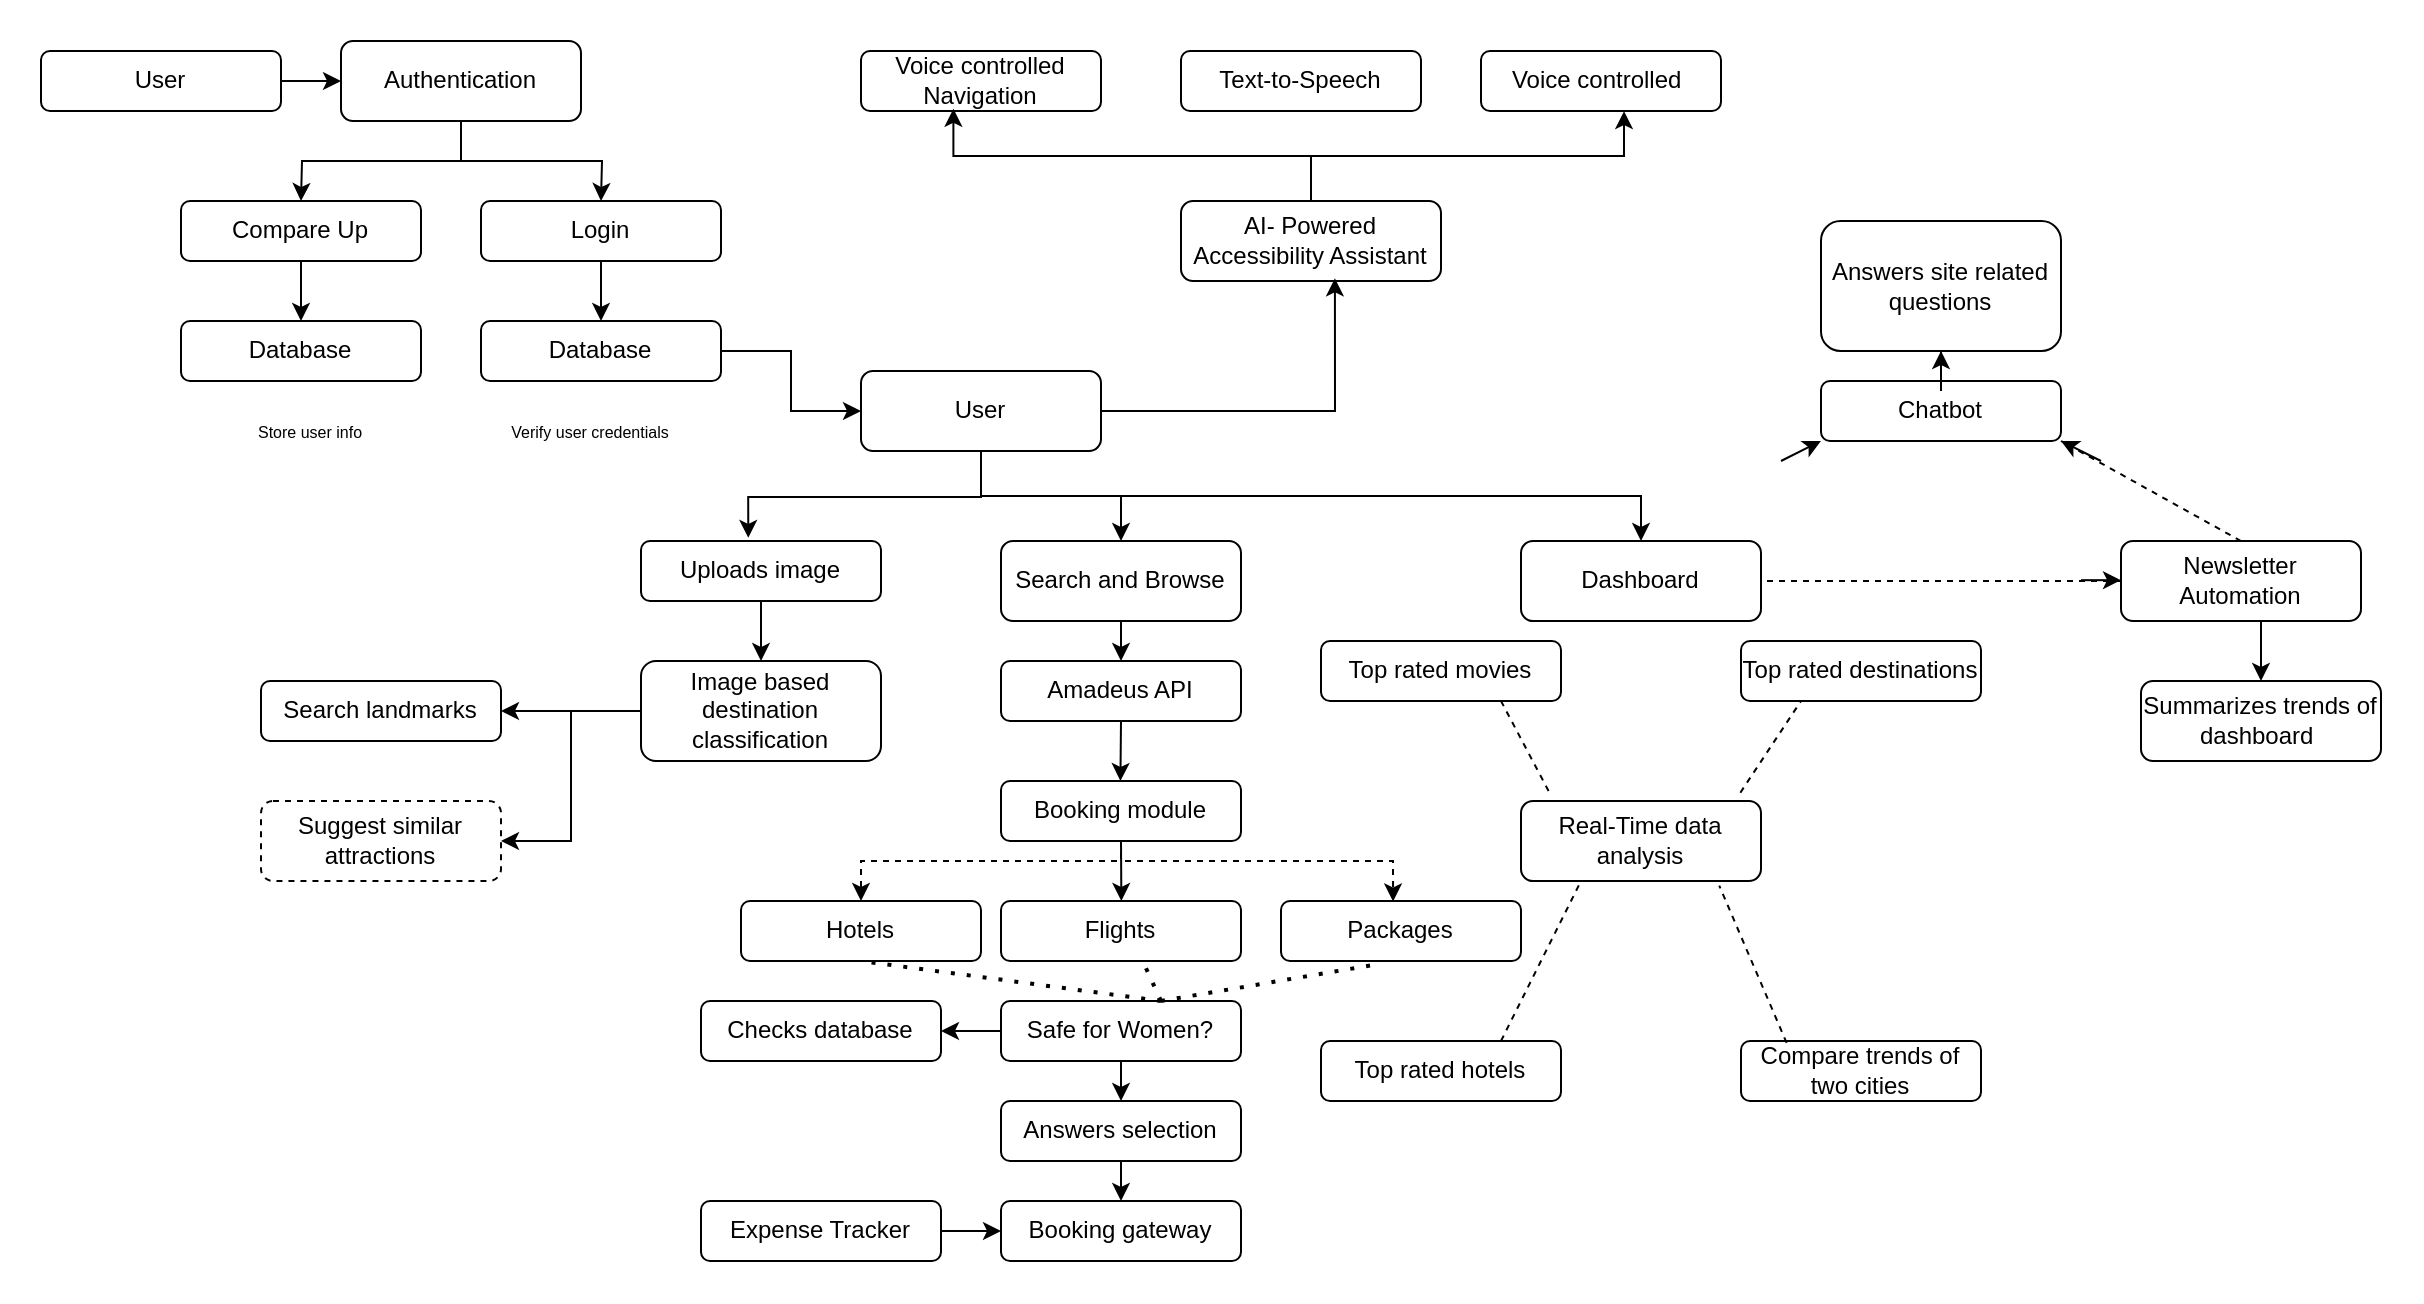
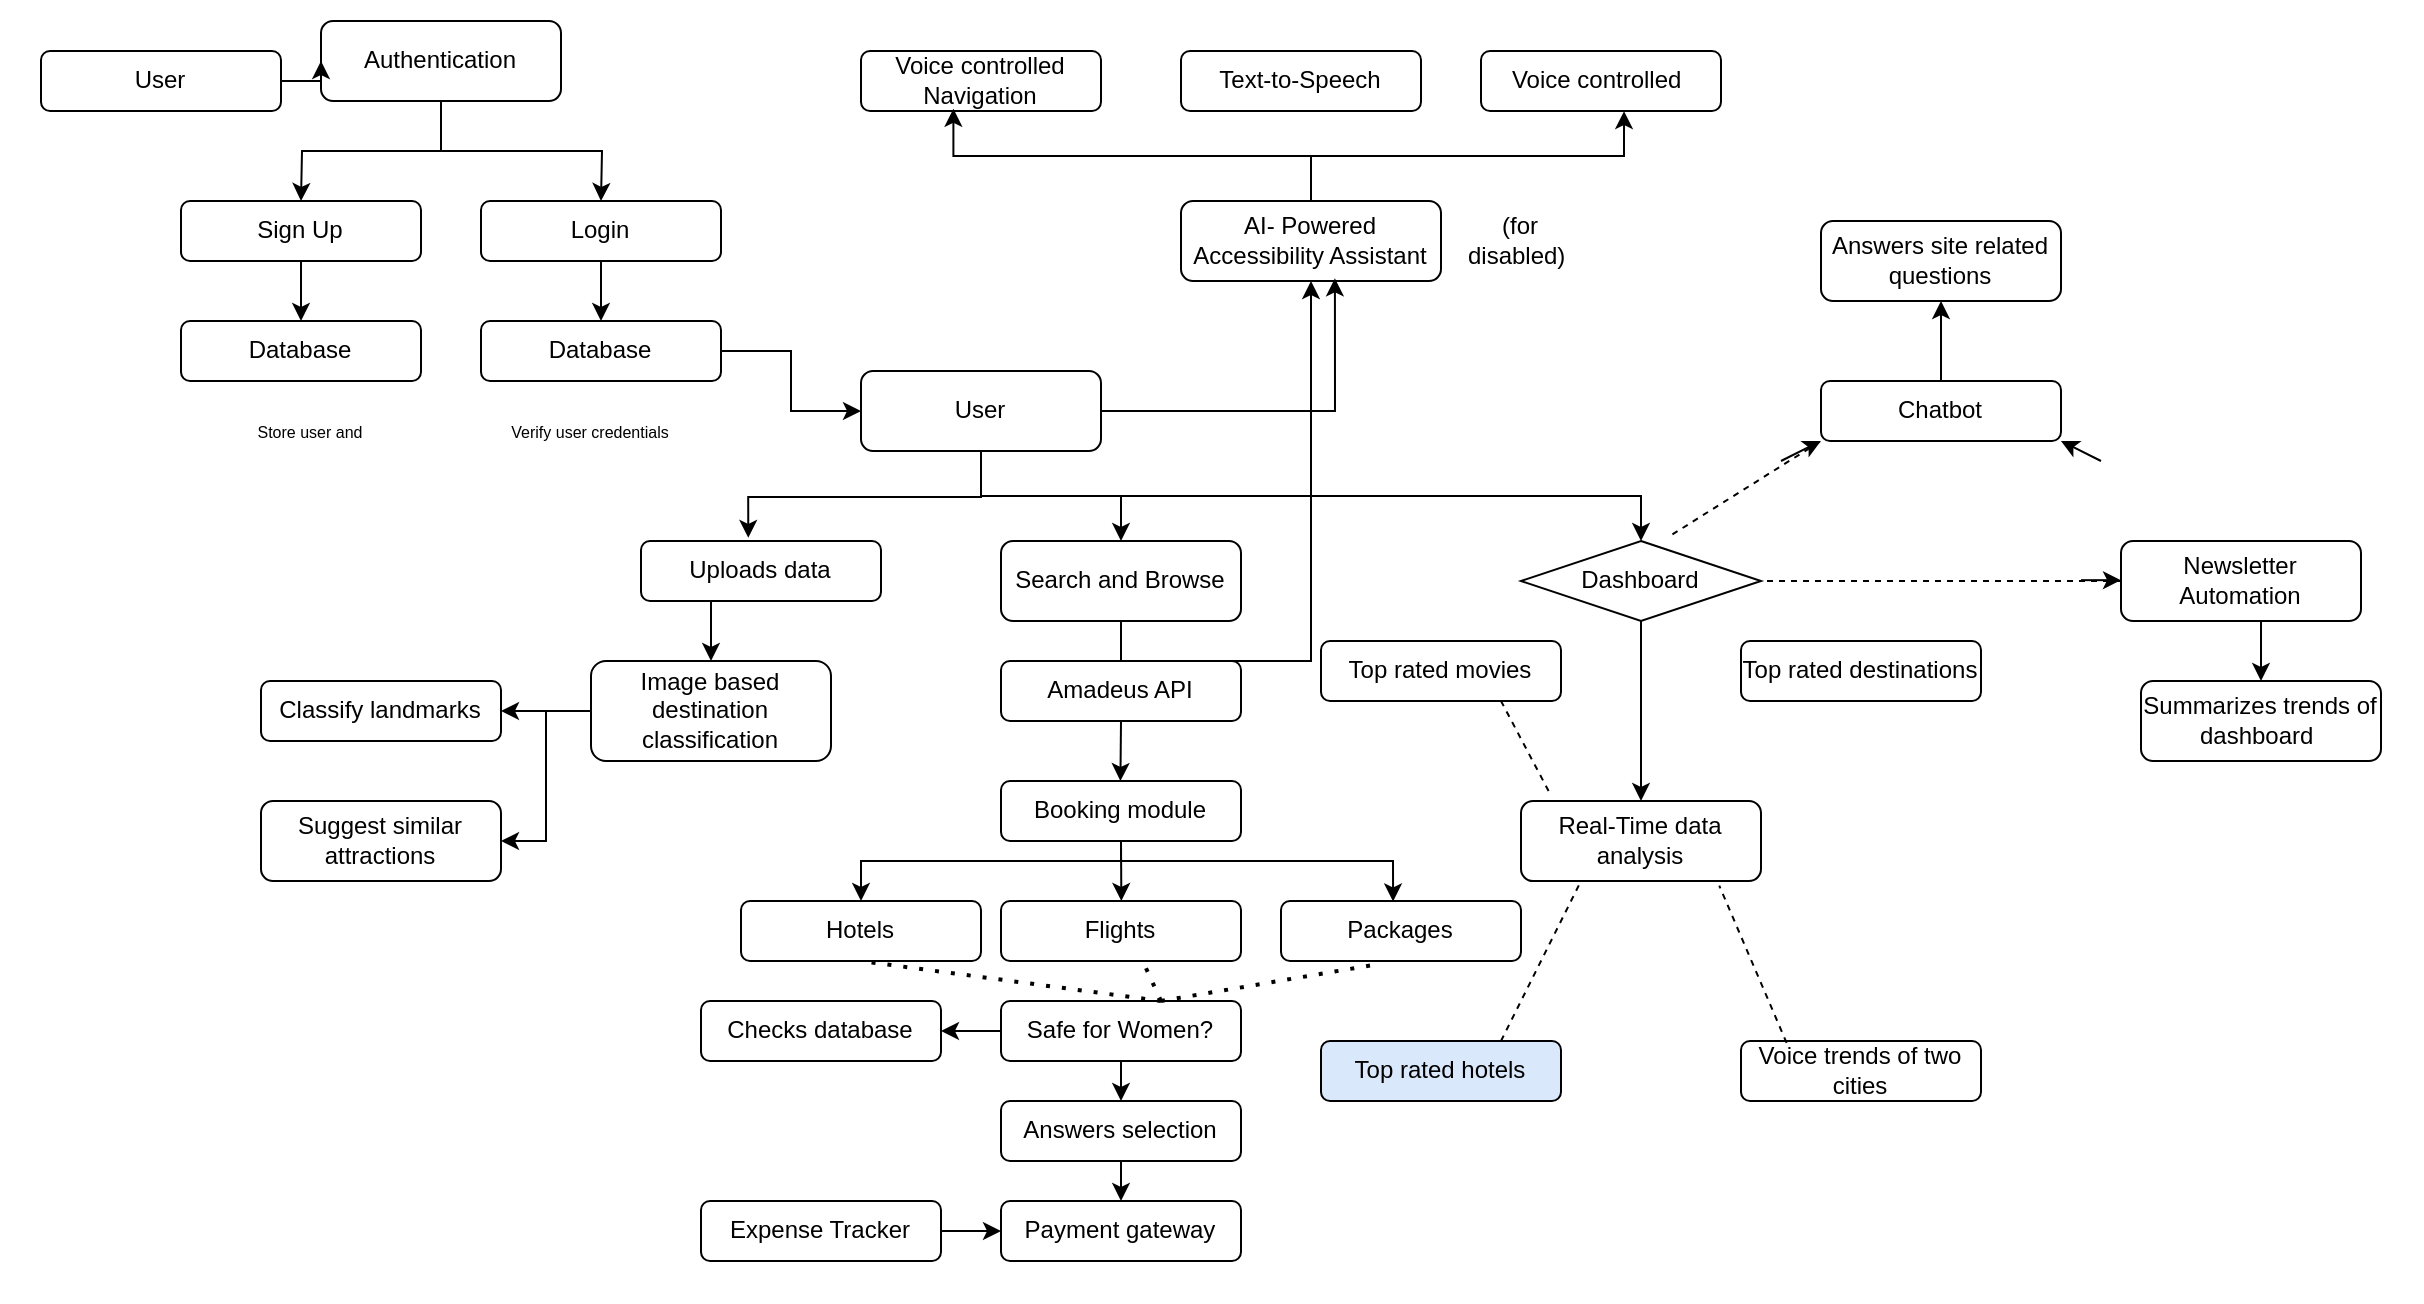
node "Authentication": moved (461, 81) -> (441, 61)
node "Compare Up": label "Compare Up" -> "Sign Up"
node "(for disabled)": added
node "Answers site related questions": size 240x130 -> 240x80
node "Store user info": label "Store user info" -> "Store user and"
edge "Chatbot" -- "Dashboard": added
edge "Chatbot" -- "Newsletter Automation": removed
node "Uploads image": label "Uploads image" -> "Uploads data"
node "Dashboard": shape rounded rectangle -> diamond
edge "Search and Browse" -> "Amadeus API": now "Search and Browse" -> "AI- Powered Accessibility Assistant"
edge "Dashboard" -> "Real-Time data analysis": added
node "Search landmarks": label "Search landmarks" -> "Classify landmarks"
node "Image based destination classification": moved (761, 711) -> (711, 711)
edge "Top rated destinations" -- "Real-Time data analysis": removed
node "Suggest similar attractions": style dashed -> solid
edge "Booking module" -> "Hotels": style dashed -> solid
edge "Booking module" -> "Packages": style dashed -> solid
node "Top rated hotels": fillcolor #ffffff -> #dae8fc
node "Compare trends of two cities": label "Compare trends of two cities" -> "Voice trends of two cities"
node "Booking gateway": label "Booking gateway" -> "Payment gateway"
